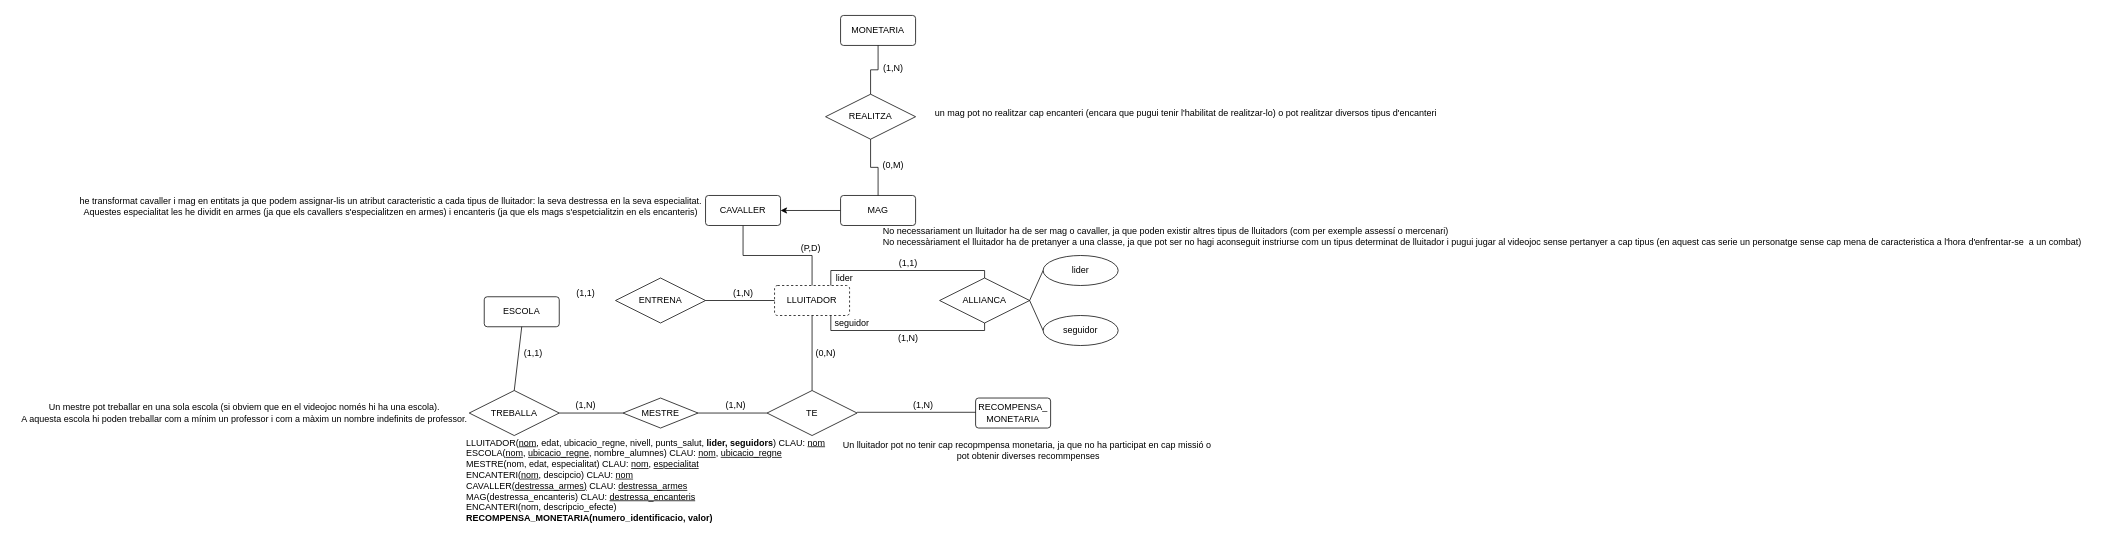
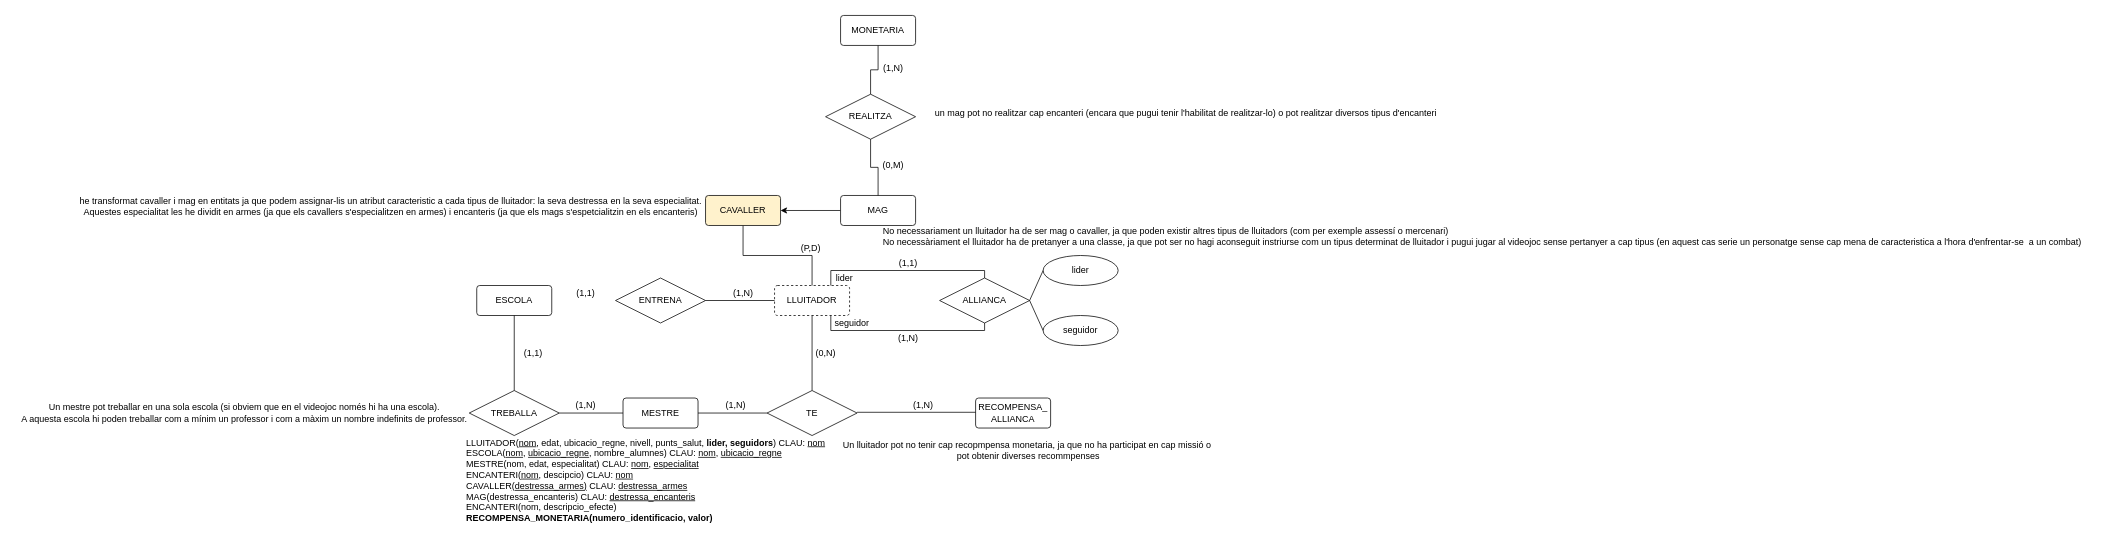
node "CAVALLER": fillcolor #ffffff -> #fff2cc
node "ESCOLA": moved (522, 312) -> (514, 300)
node "MESTRE": shape diamond -> rounded rectangle
node "RECOMPENSA_ MONETARIA": label "RECOMPENSA_ MONETARIA" -> "RECOMPENSA_ ALLIANCA"
